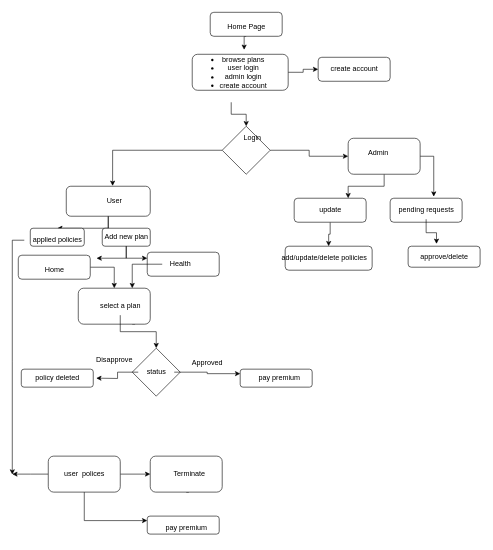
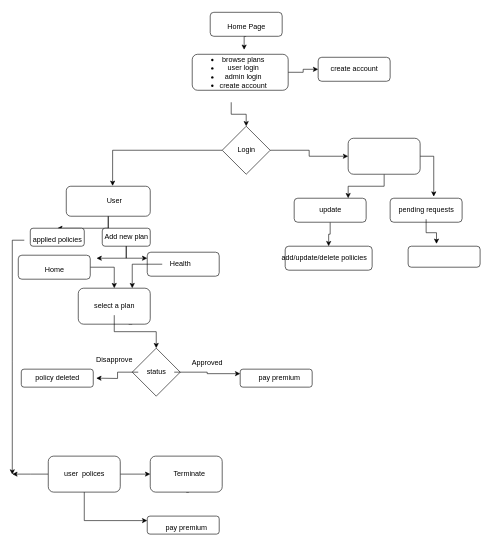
node "Login": moved (252, 138) -> (246, 150)
node "Admin": removed
node "approve/delete": removed
node "select a plan": moved (120, 306) -> (114, 306)
